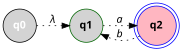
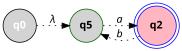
node "q1": label "q1" -> "q5"
